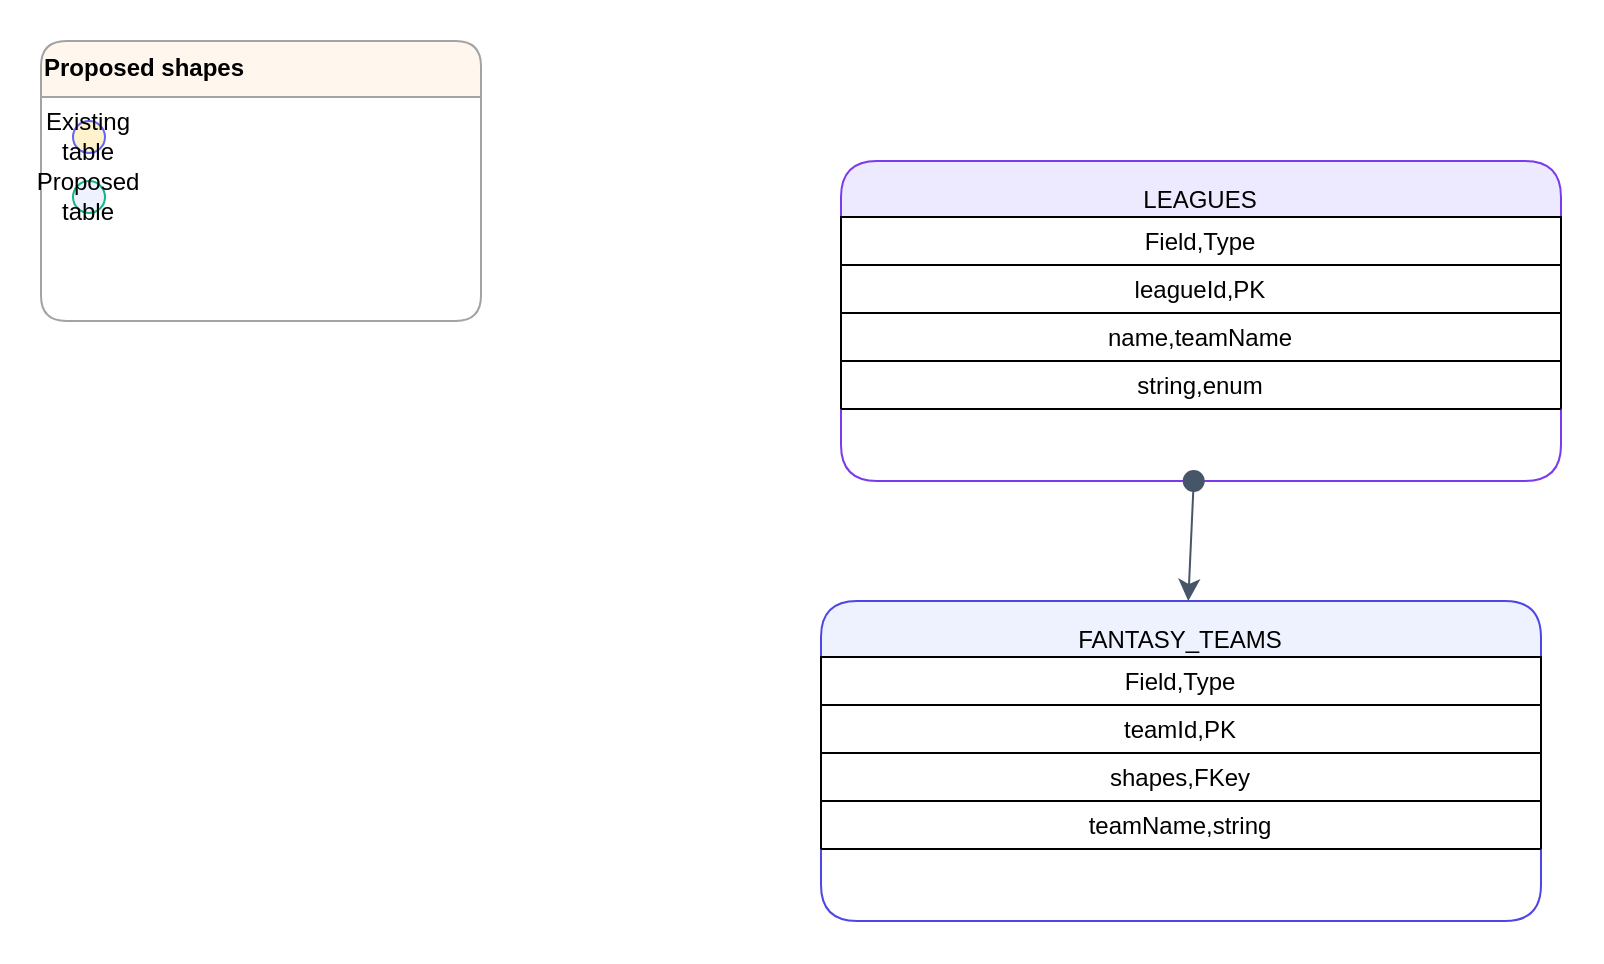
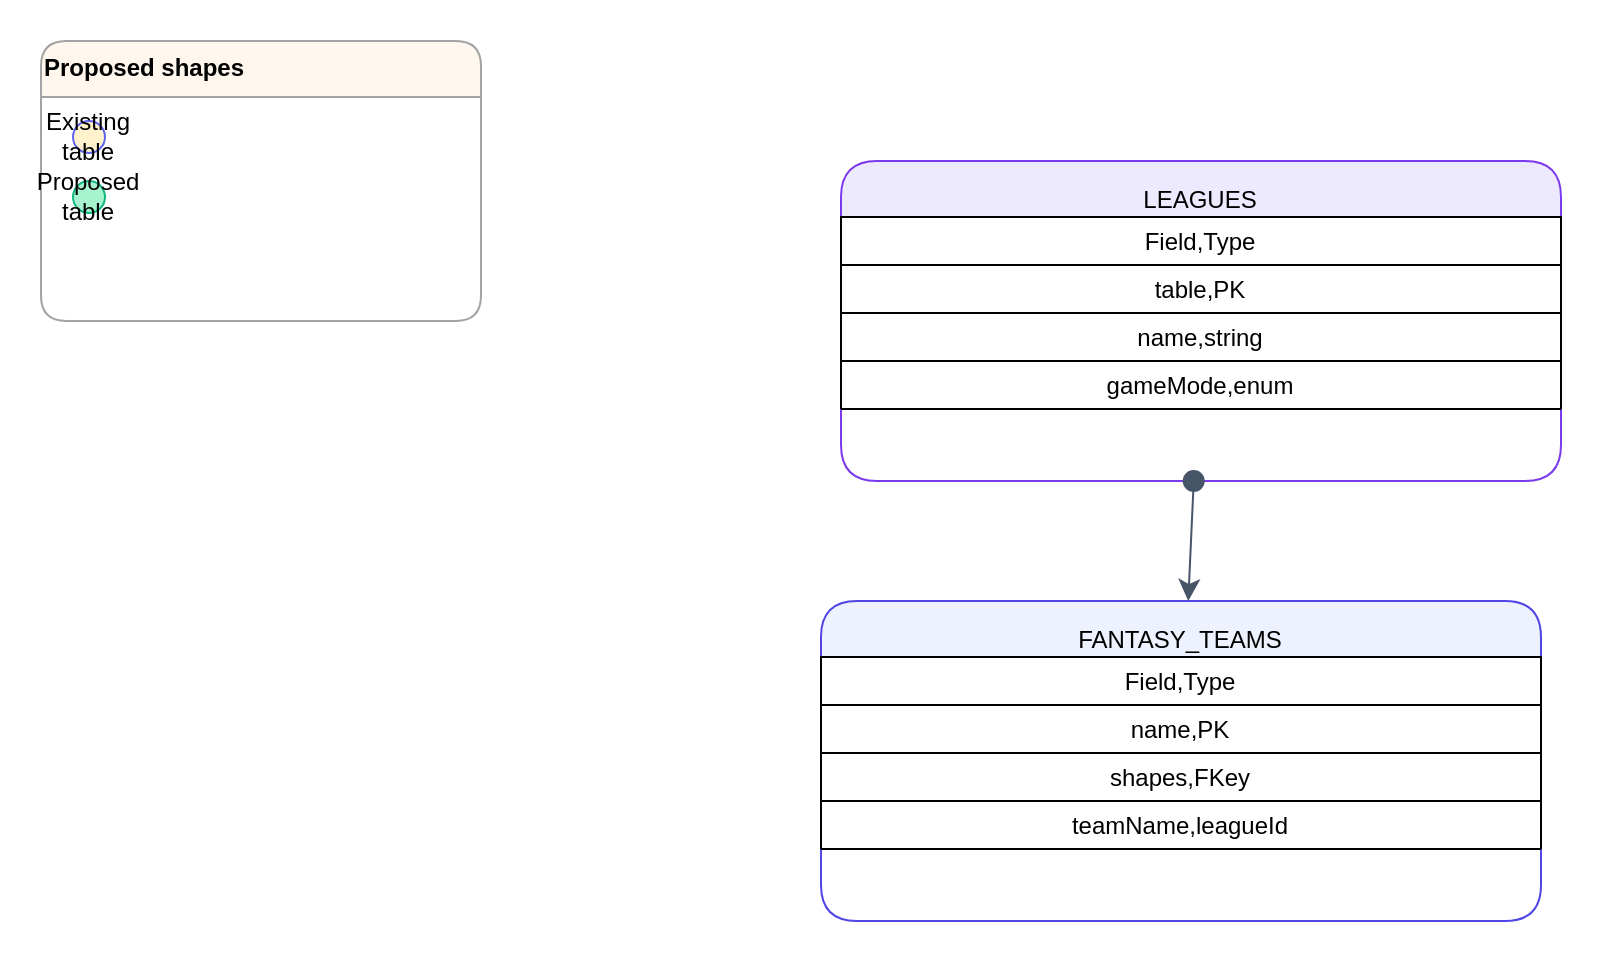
node "Proposed table": fillcolor #eef2ff -> #a7f3d0
node "leagueId,PK": label "leagueId,PK" -> "table,PK"
node "name,teamName": label "name,teamName" -> "name,string"
node "string,enum": label "string,enum" -> "gameMode,enum"
node "teamId,PK": label "teamId,PK" -> "name,PK"
node "teamName,string": label "teamName,string" -> "teamName,leagueId"
